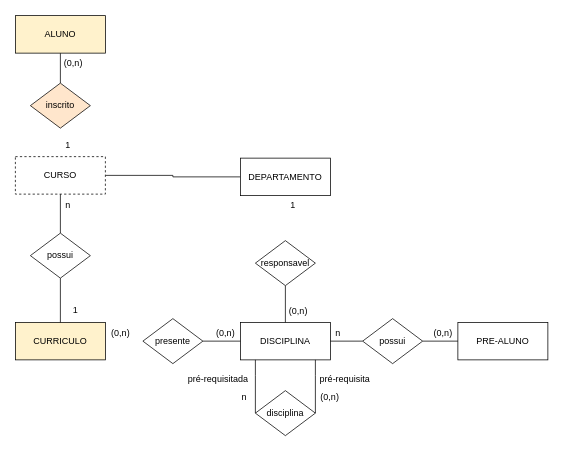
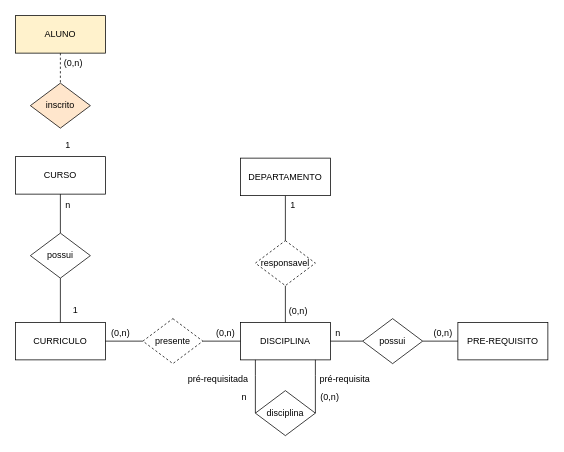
edge "ALUNO" -- "inscrito": style solid -> dashed
node "CURSO": style dashed -> solid
edge "CURSO" -- "DEPARTAMENTO": now "responsavel" -- "DEPARTAMENTO"
node "responsavel": style solid -> dashed
node "CURRICULO": fillcolor #fff2cc -> #ffffff
edge "CURRICULO" -- "presente": added
node "presente": style solid -> dashed
node "PRE-ALUNO": label "PRE-ALUNO" -> "PRE-REQUISITO"
